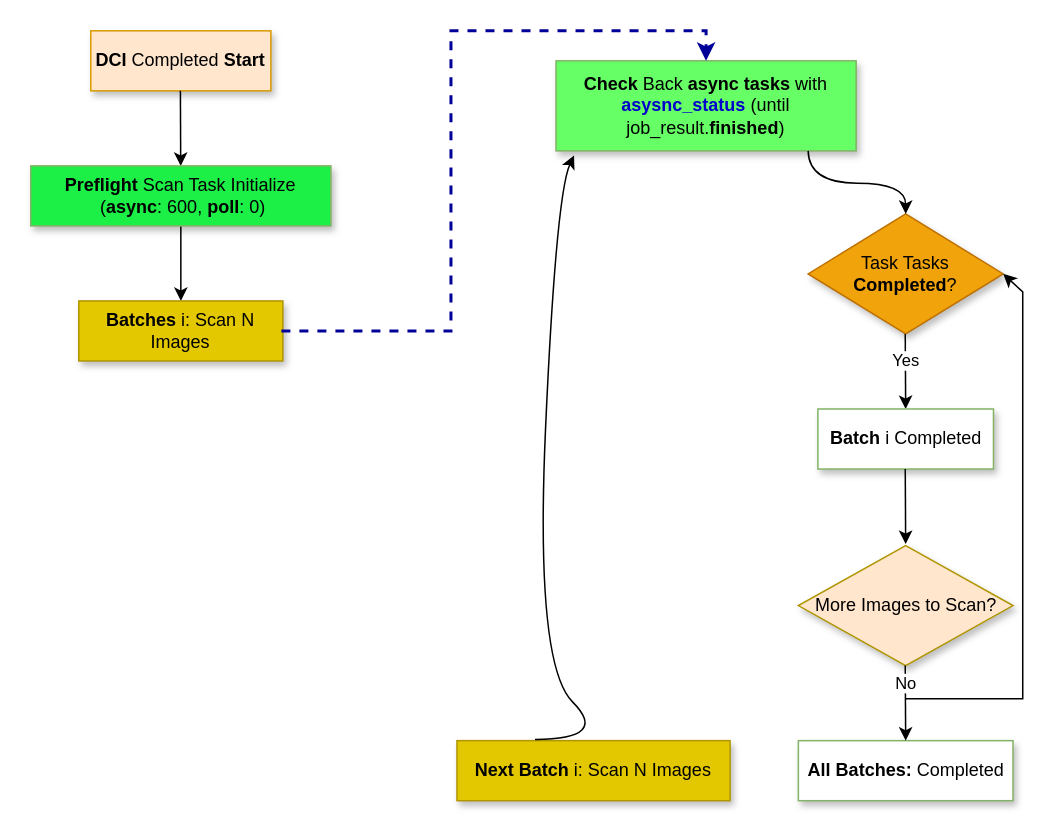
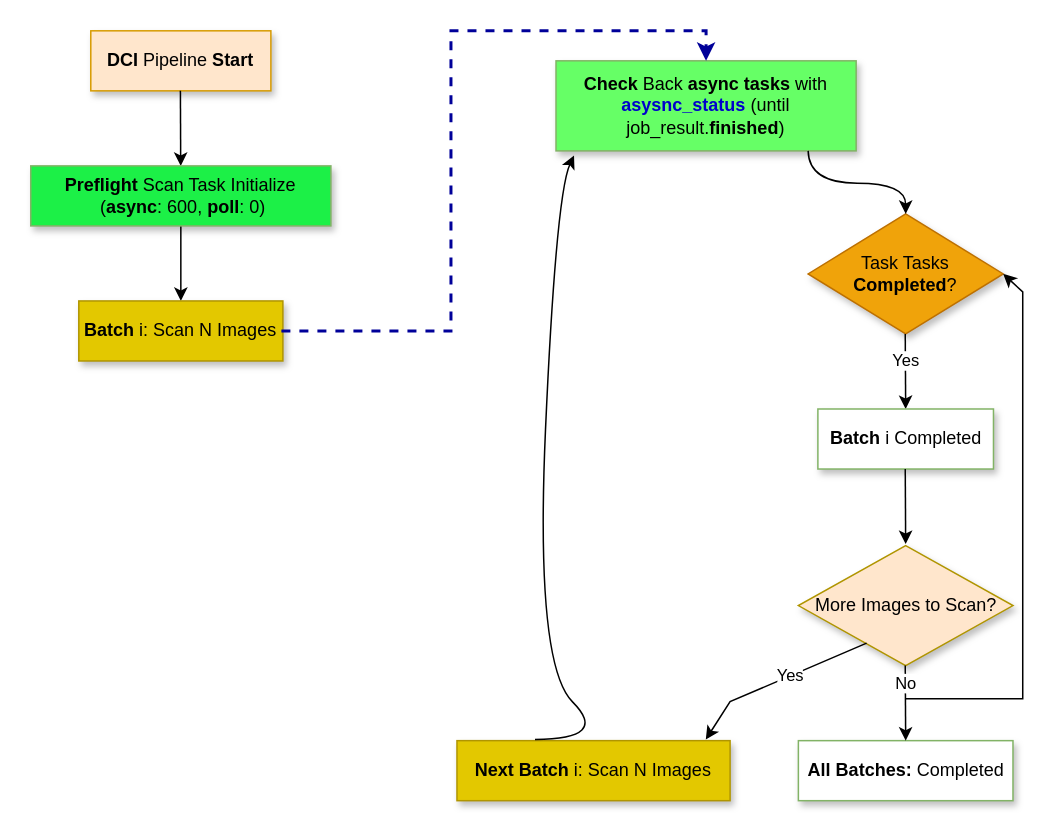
node "DCI Completed Start": label "DCI Completed Start" -> "DCI Pipeline Start"
node "Batches i: Scan N Images": label "Batches i: Scan N Images" -> "Batch i: Scan N Images"
edge "More Images to Scan?" -> "Next Batch i: Scan N Images": added, label "Yes"
